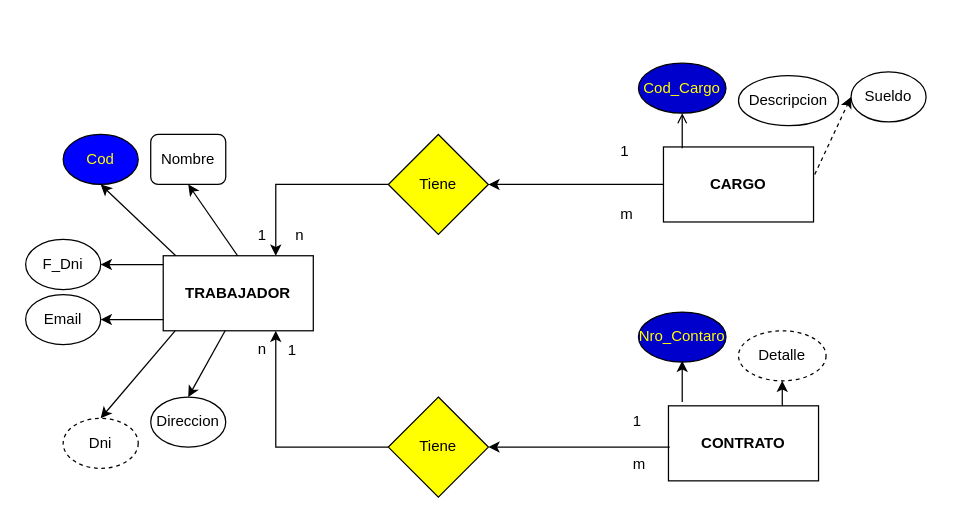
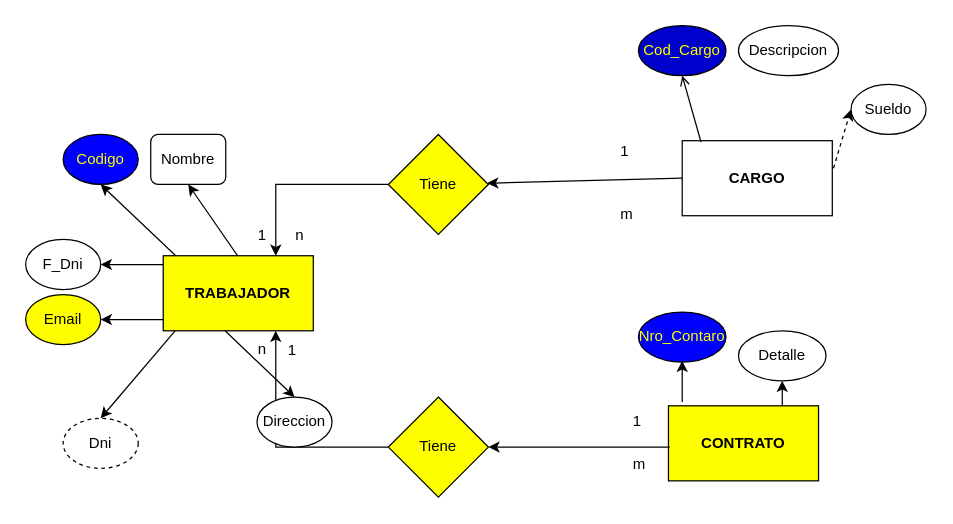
node "Cod_Cargo": moved (682, 88) -> (682, 51)
node "Sueldo": moved (888, 97) -> (888, 109)
node "Descripcion": moved (788, 101) -> (788, 51)
node "Cod": label "Cod" -> "Codigo"
node "CARGO": moved (738, 184) -> (757, 178)
node "TRABAJADOR": fillcolor #ffffff -> #ffff00
node "Email": fillcolor #ffffff -> #ffff00
node "Nro_Contaro": fillcolor #0000cc -> #0000ff
node "Detalle": style dashed -> solid
node "Direccion": moved (188, 422) -> (294, 422)
node "CONTRATO": fillcolor #ffffff -> #ffff00
